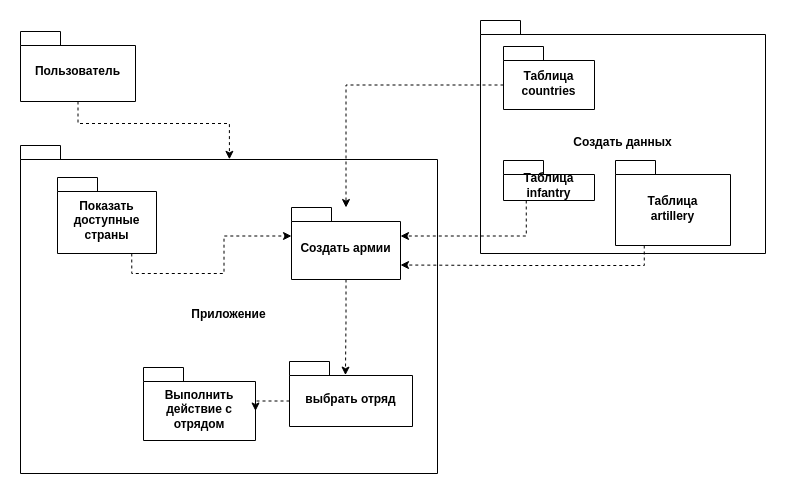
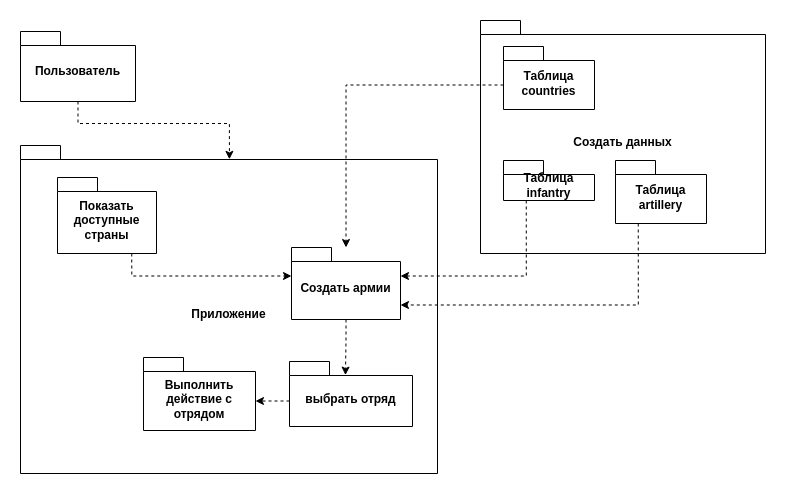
node "Таблица artillery": size 115x85 -> 91x63
node "Создать армии": moved (346, 244) -> (346, 284)
node "Выполнить действие с отрядом": moved (200, 404) -> (200, 394)
